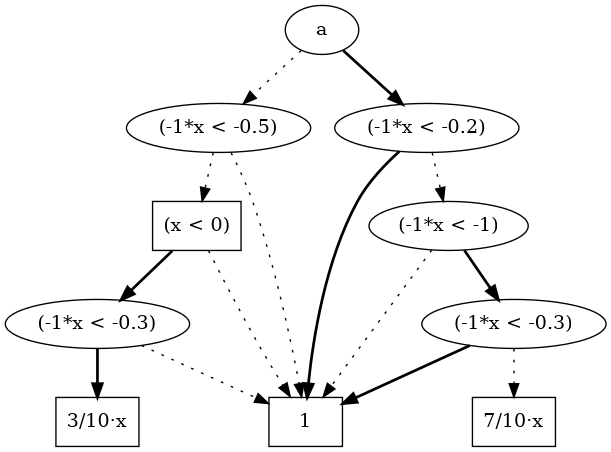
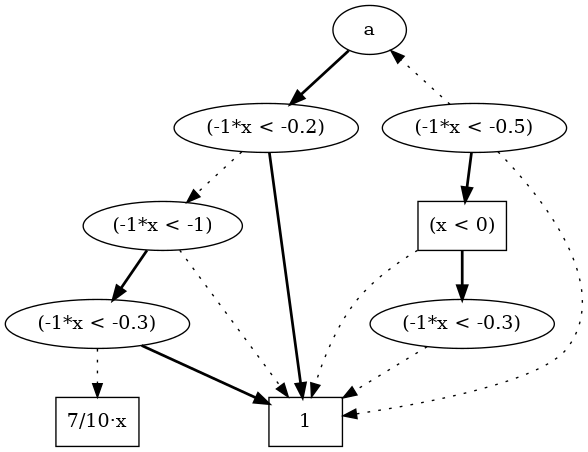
edge "a" -> "(-1*x < -0.5)": reversed
edge "(-1*x < -0.5)" -> "(x < 0)": style dotted -> bold
node "3/10·x": removed
